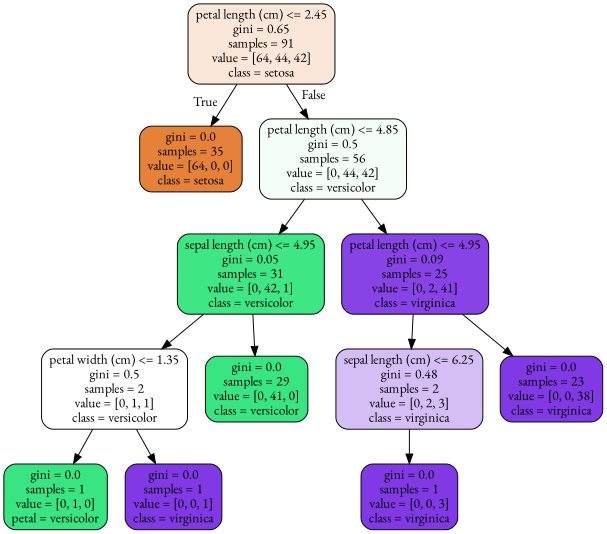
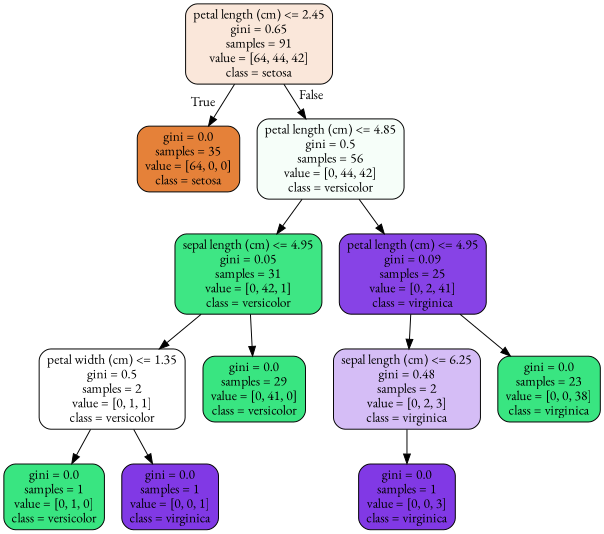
node "gini = 0.0 samples = 23 value = [0, 0, 38] class = virginica": fillcolor #8139e5 -> #39e581
node "gini = 0.0 samples = 1 value = [0, 1, 0] petal = versicolor": label "gini = 0.0 samples = 1 value = [0, 1, 0] petal = versicolor" -> "gini = 0.0 samples = 1 value = [0, 1, 0] class = versicolor"
